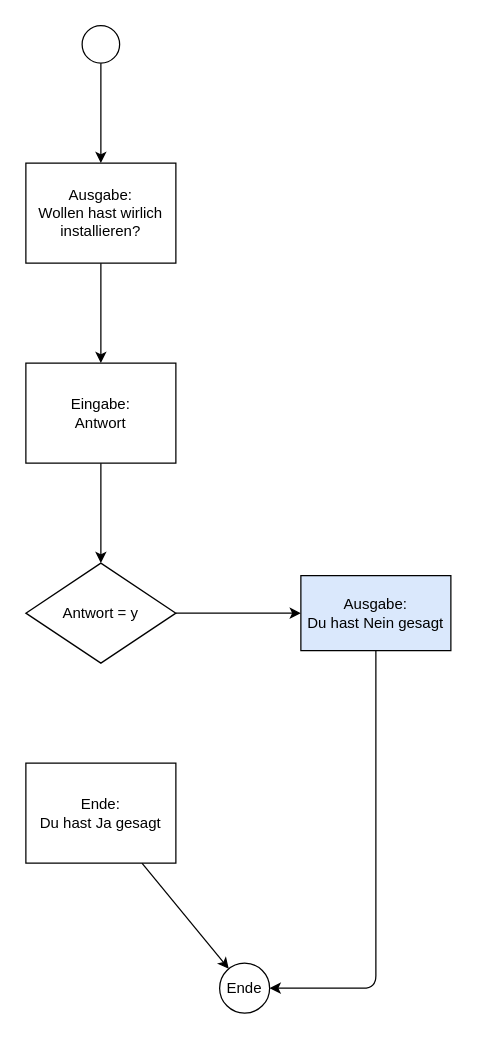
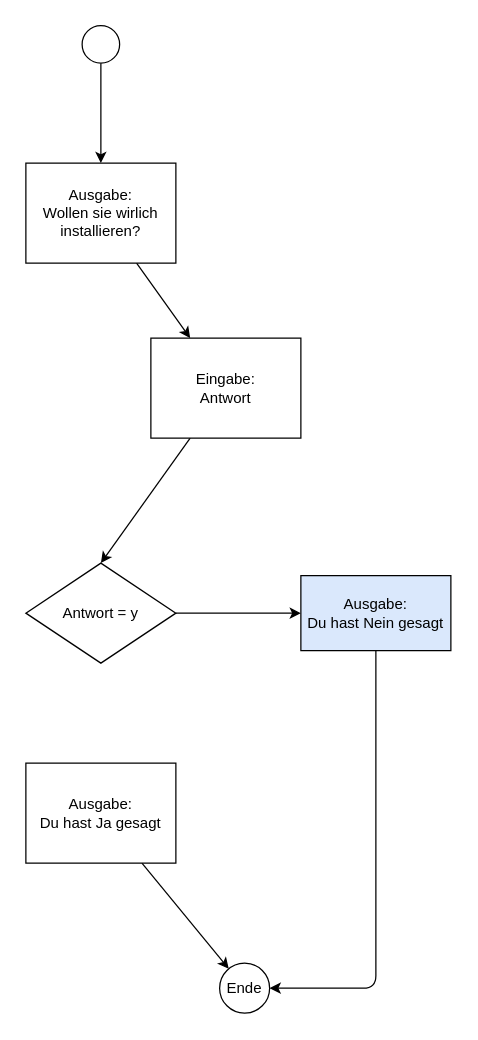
node "Ausgabe: Wollen hast wirlich installieren?": label "Ausgabe: Wollen hast wirlich installieren?" -> "Ausgabe: Wollen sie wirlich installieren?"
node "Eingabe: Antwort": moved (101, 413) -> (226, 388)
node "Ende: Du hast Ja gesagt": label "Ende: Du hast Ja gesagt" -> "Ausgabe: Du hast Ja gesagt"
